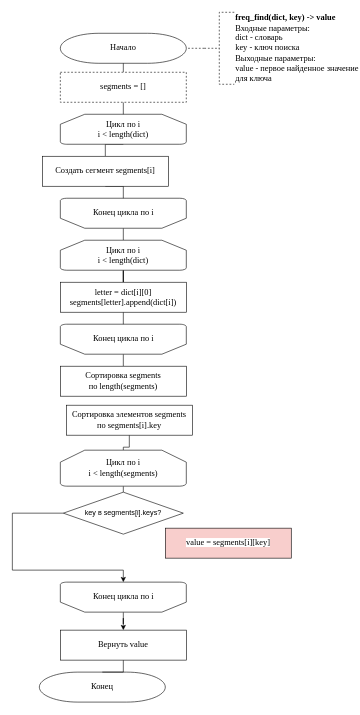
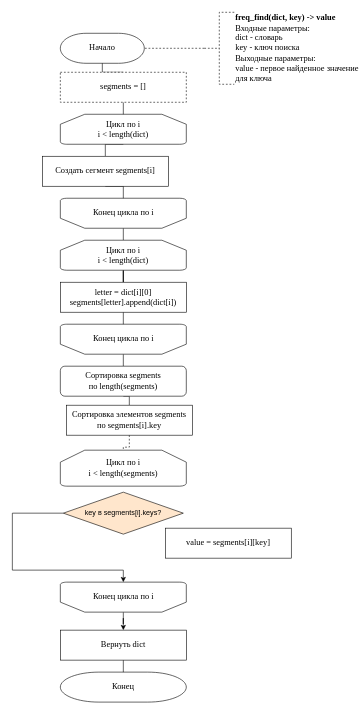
node "Начало": size 126x30 -> 84x30
node "Сортировка segments по length(segments)": shape rectangle -> rounded rectangle
edge "Сортировка segments по length(segments)" -- "Сортировка элементов segments по segments[i].key": added
edge "Сортировка элементов segments по segments[i].key" -- "Цикл по ii < length(segments)": style solid -> dashed
edge "Цикл по ii < length(segments)" -- "key в segments[i].keys?": removed
node "key в segments[i].keys?": fillcolor #ffffff -> #ffe6cc
node "value = segments[i][key]": fillcolor #f8cecc -> #ffffff
node "Вернуть value": label "Вернуть value" -> "Вернуть dict"
node "Конец": moved (102, 687) -> (123, 687)
